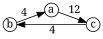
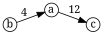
edge "c" -> "b": removed, label "4"
